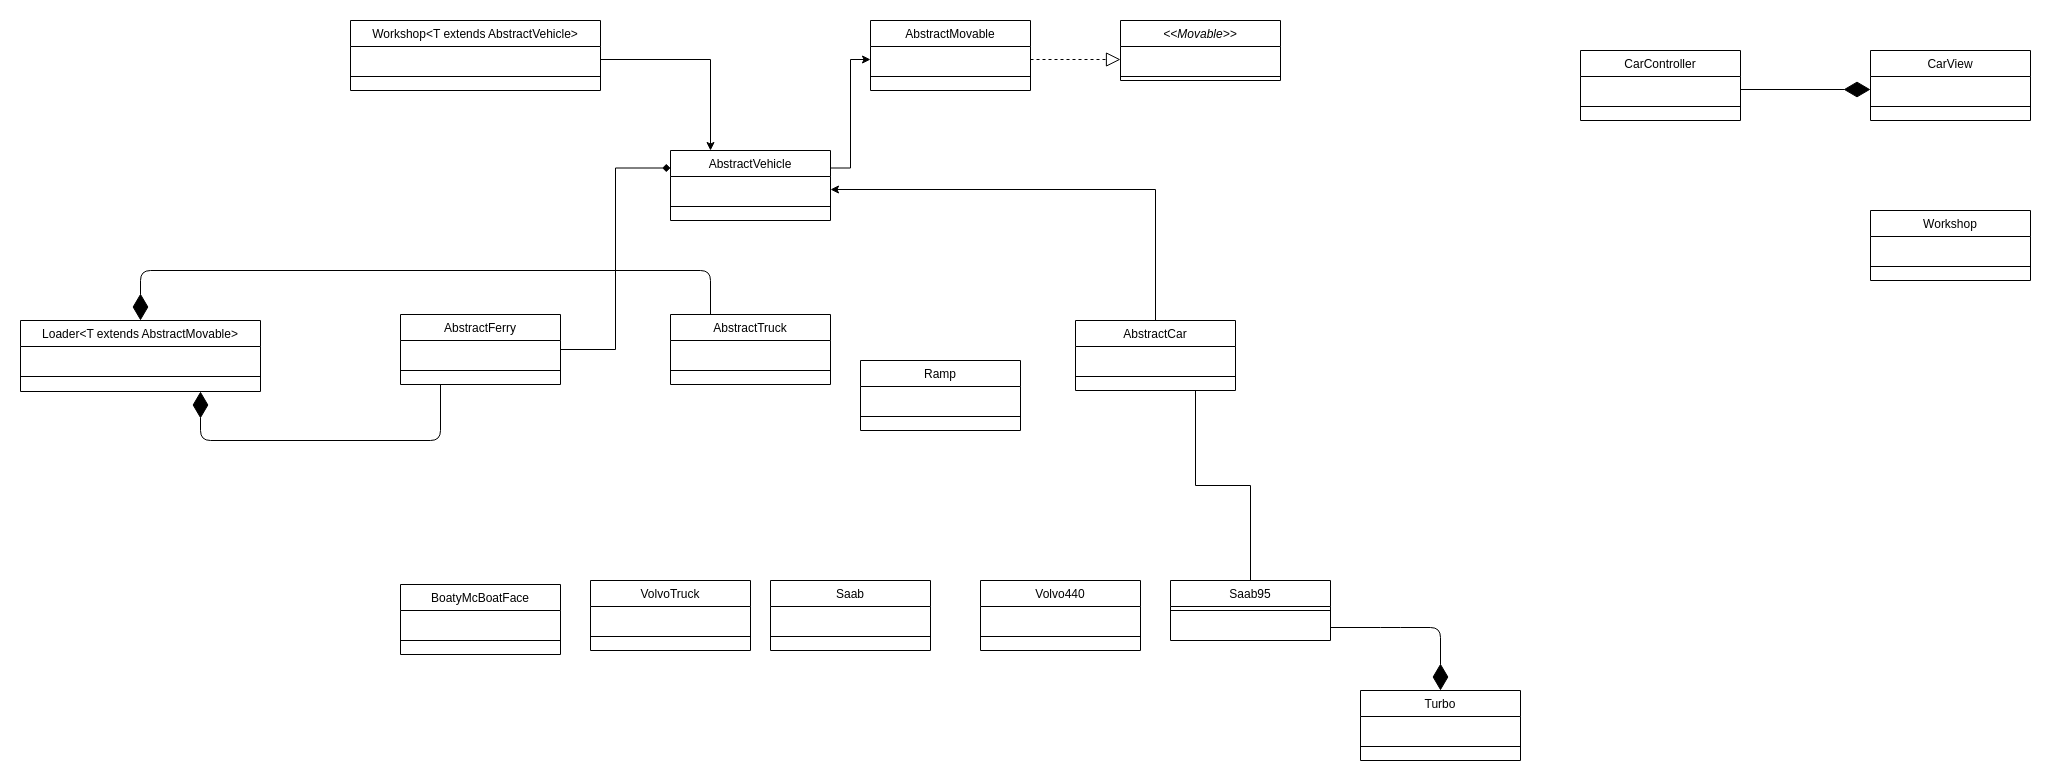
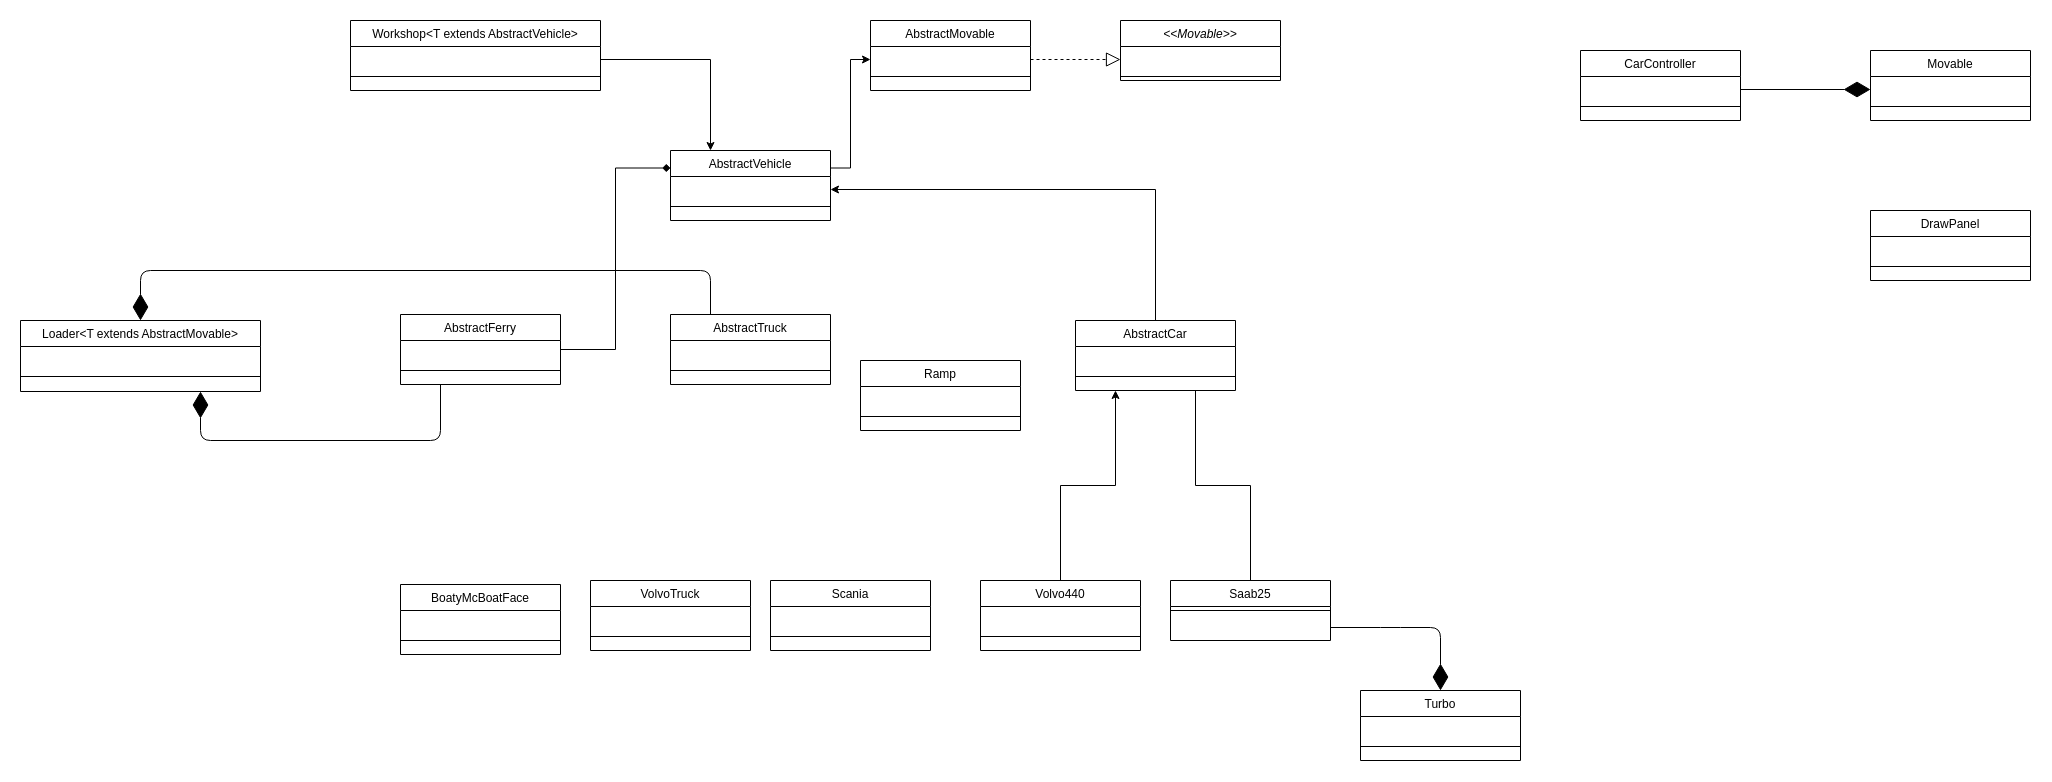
node "CarView": label "CarView" -> "Movable"
node "Workshop": label "Workshop" -> "DrawPanel"
edge "Volvo440" -> "AbstractCar": added
node "Saab": label "Saab" -> "Scania"
node "Saab95": label "Saab95" -> "Saab25"
